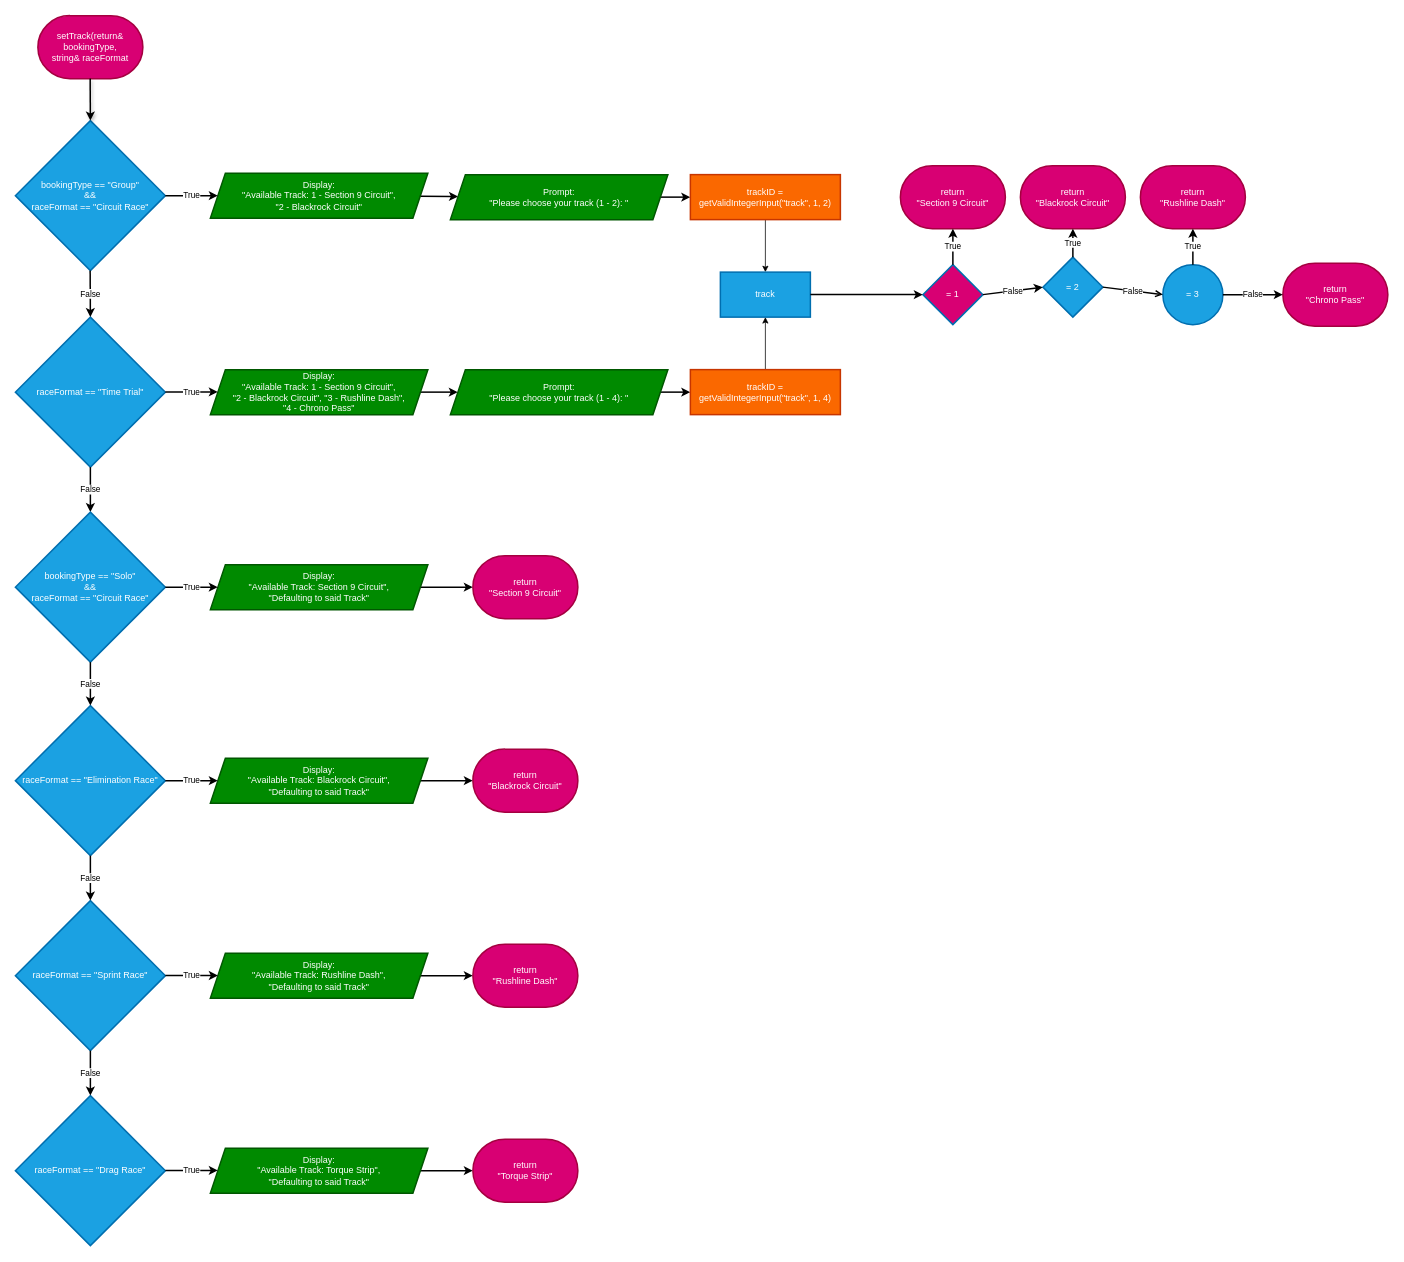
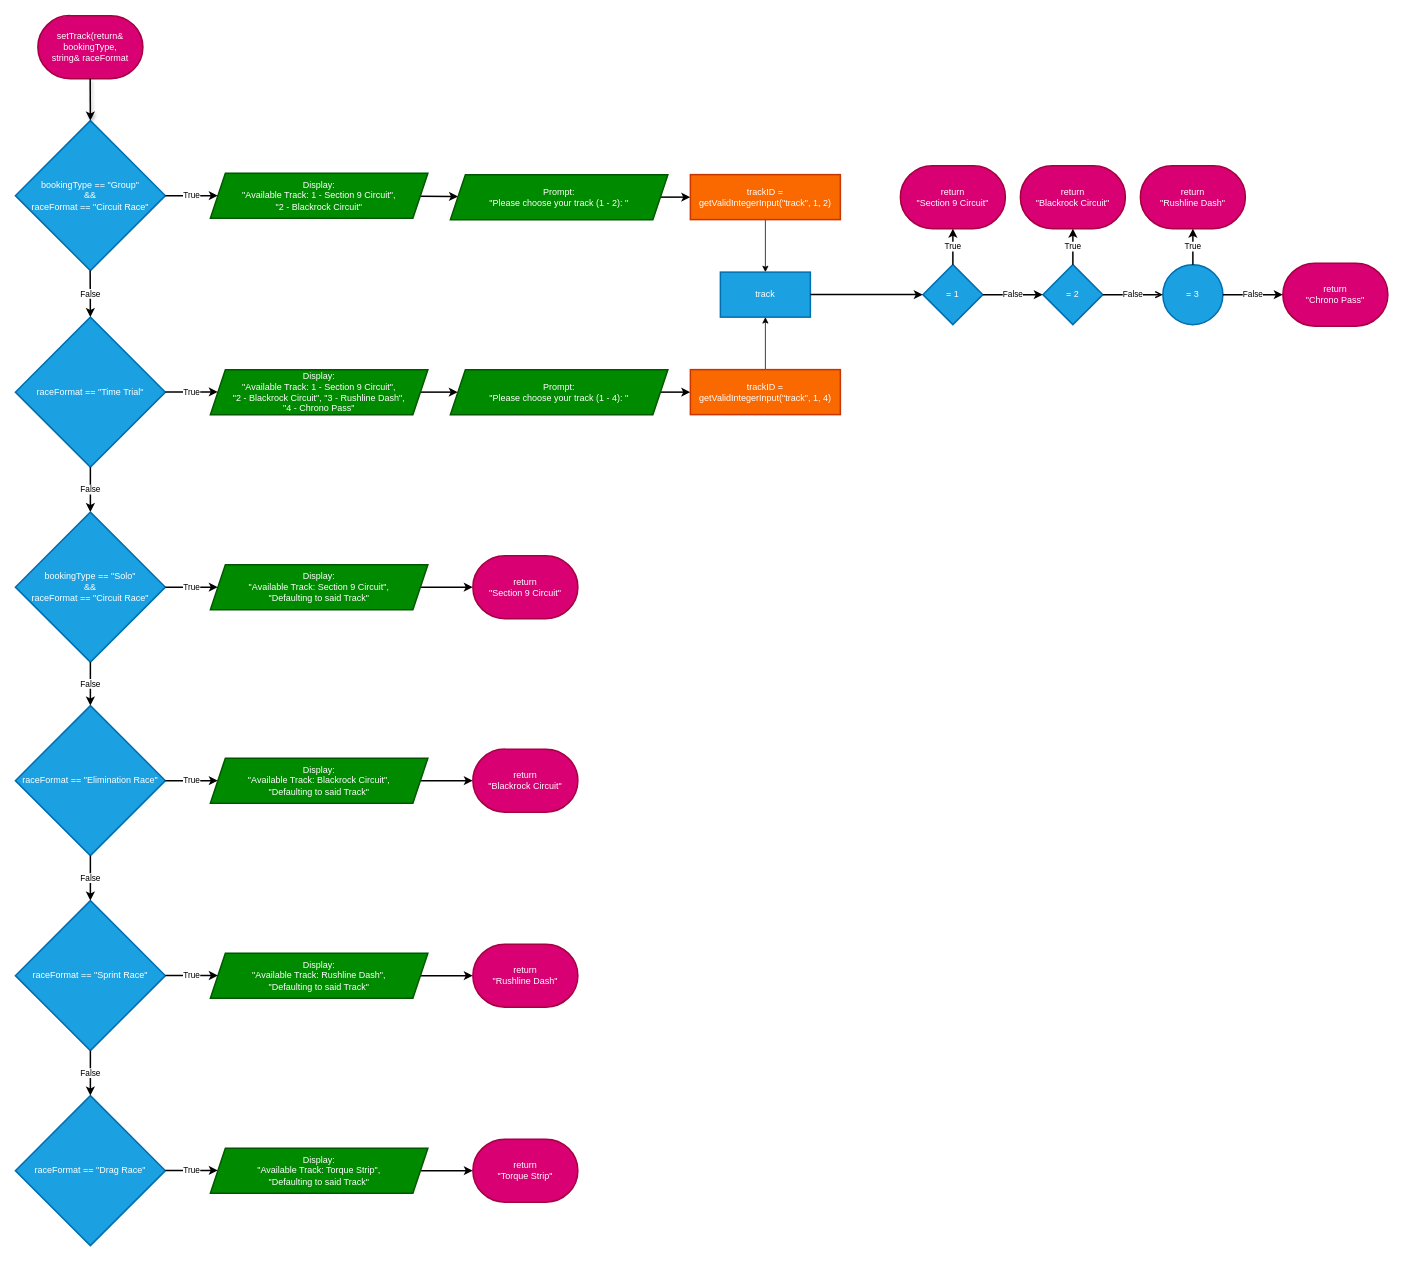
node "= 2": moved (1073, 287) -> (1073, 294)
node "= 1": fillcolor #d80073 -> #1ba1e2
